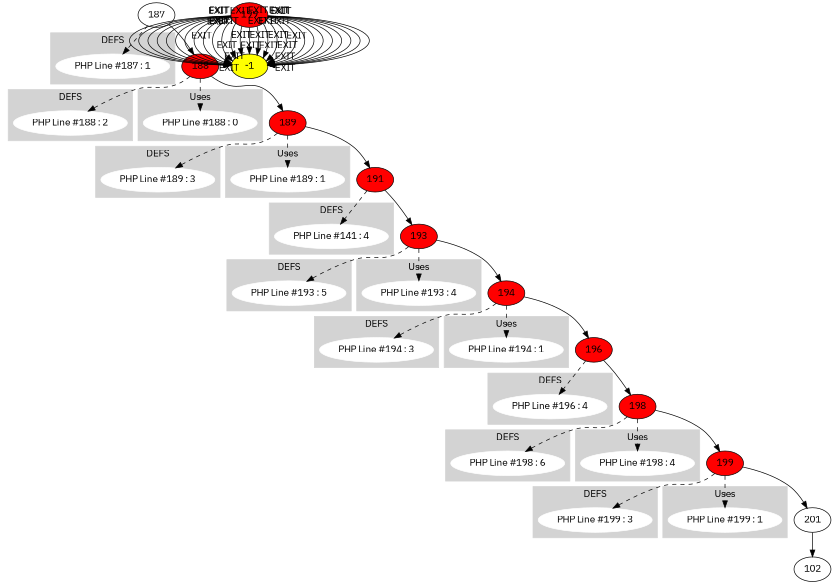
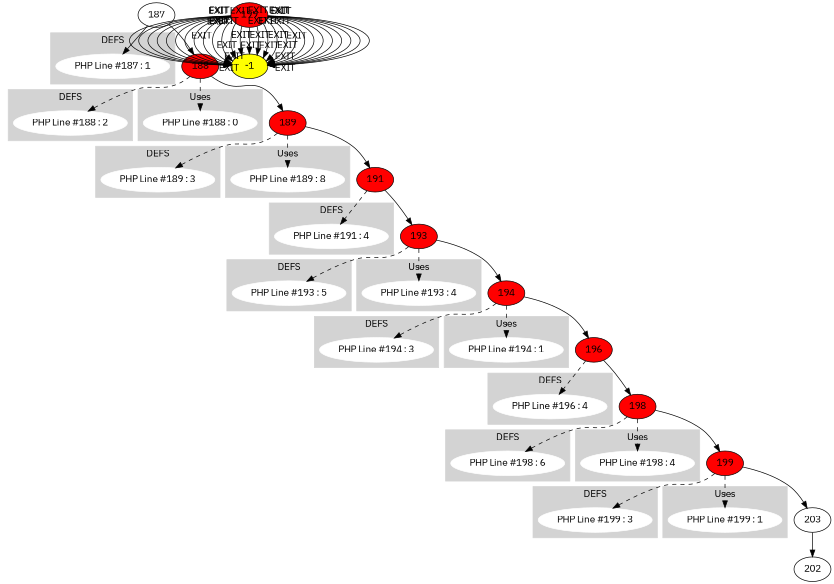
edge "187" -> "PHP Line #187 : 1": style dashed -> solid
node "PHP Line #189 : 1": label "PHP Line #189 : 1" -> "PHP Line #189 : 8"
node "PHP Line #141 : 4": label "PHP Line #141 : 4" -> "PHP Line #191 : 4"
node "201": label "201" -> "203"
node "102": label "102" -> "202"
